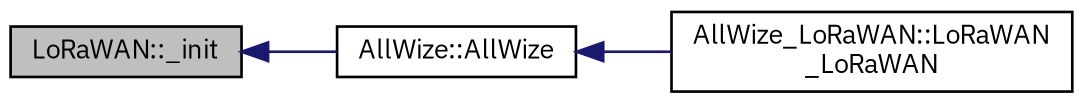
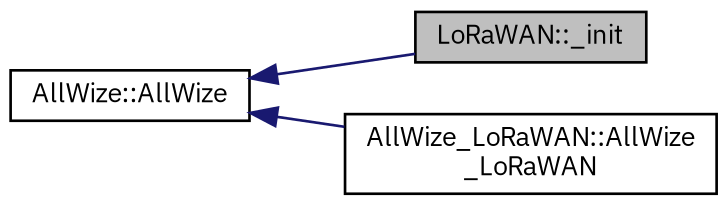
edge "AllWize::AllWize" -> "LoRaWAN::_init": reversed
node "AllWize_LoRaWAN::LoRaWAN _LoRaWAN": label "AllWize_LoRaWAN::LoRaWAN _LoRaWAN" -> "AllWize_LoRaWAN::AllWize _LoRaWAN"
